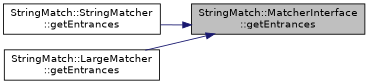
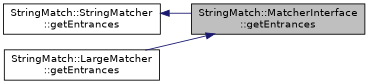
edge "StringMatch::StringMatcher ::getEntrances" -> "StringMatch::MatcherInterface ::getEntrances": reversed
